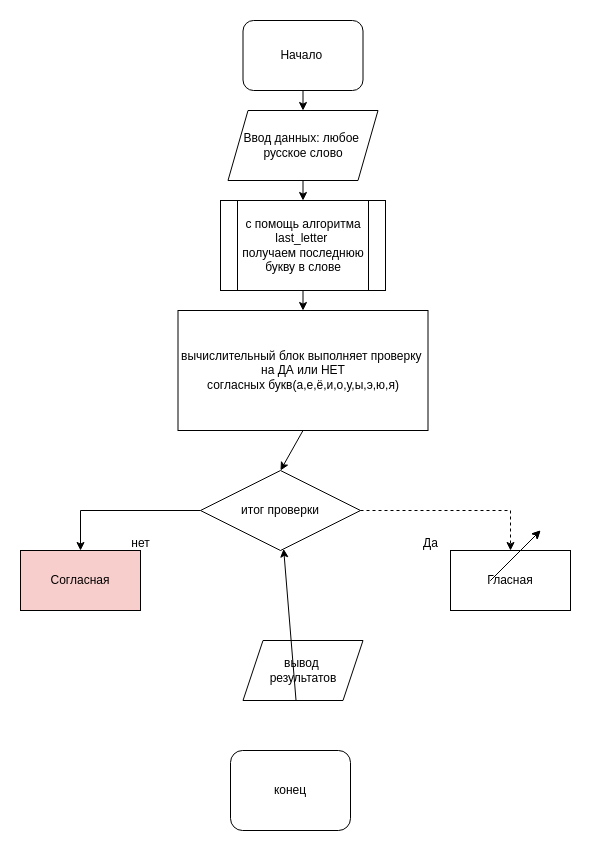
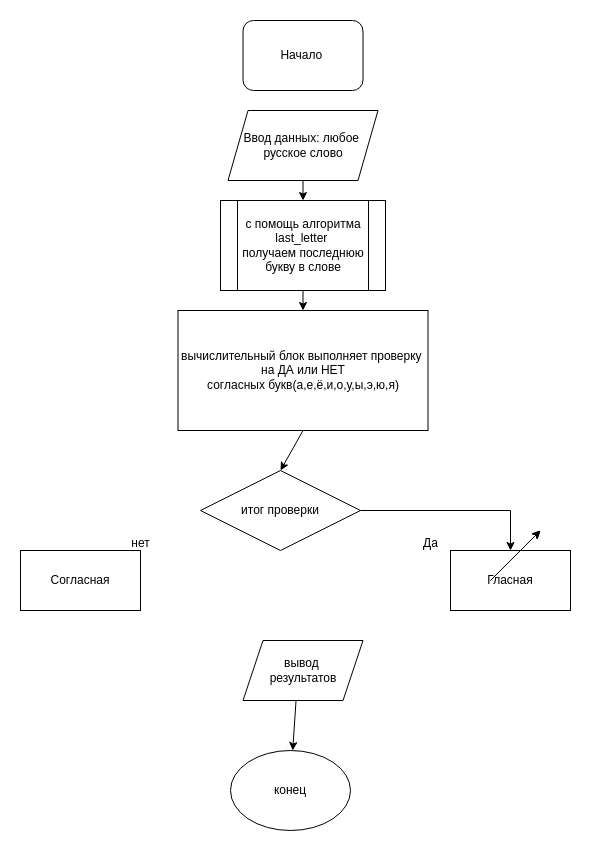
edge "Начало" -> "Ввод данных: любое русское слово": removed
edge "итог проверки" -> "Согласная": removed
edge "итог проверки" -> "Гласная": style dashed -> solid
node "Согласная": fillcolor #f8cecc -> #ffffff
edge "вывод результатов" -> "итог проверки": now "вывод результатов" -> "конец"
node "конец": shape rounded rectangle -> ellipse
